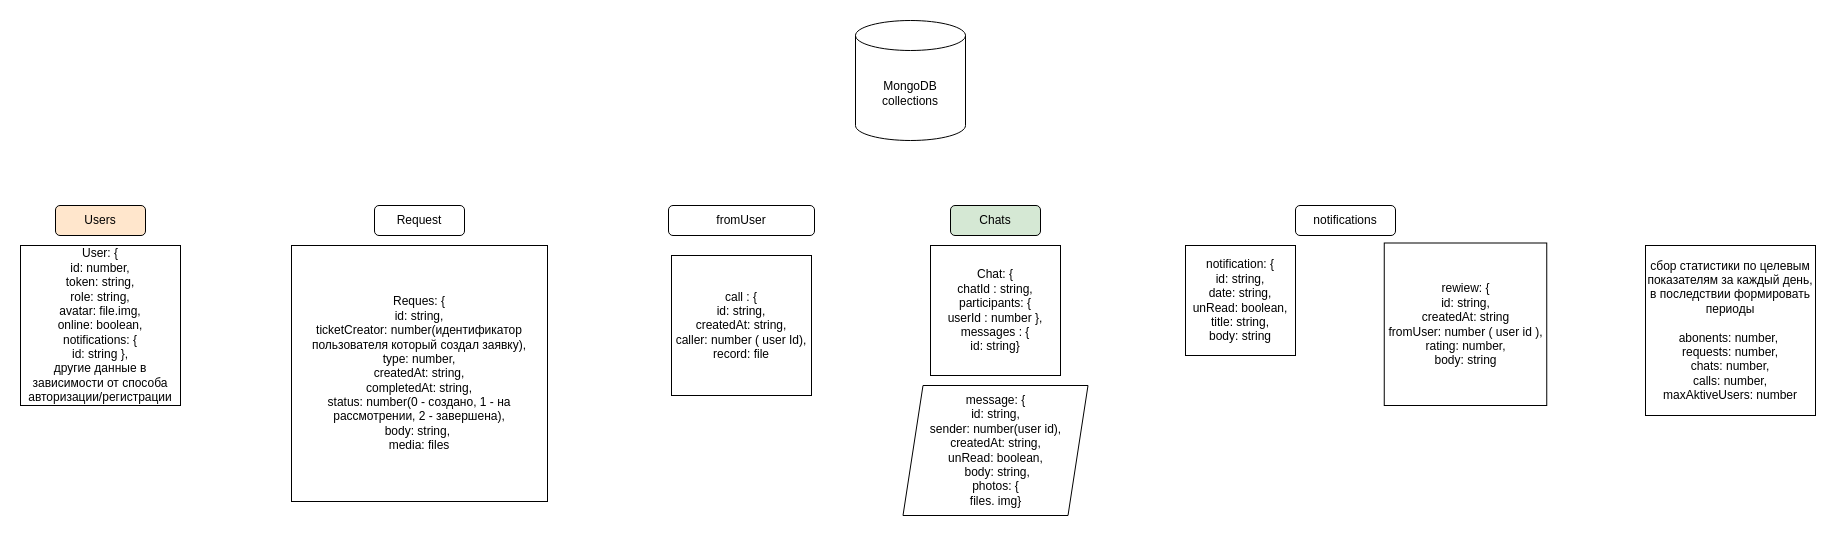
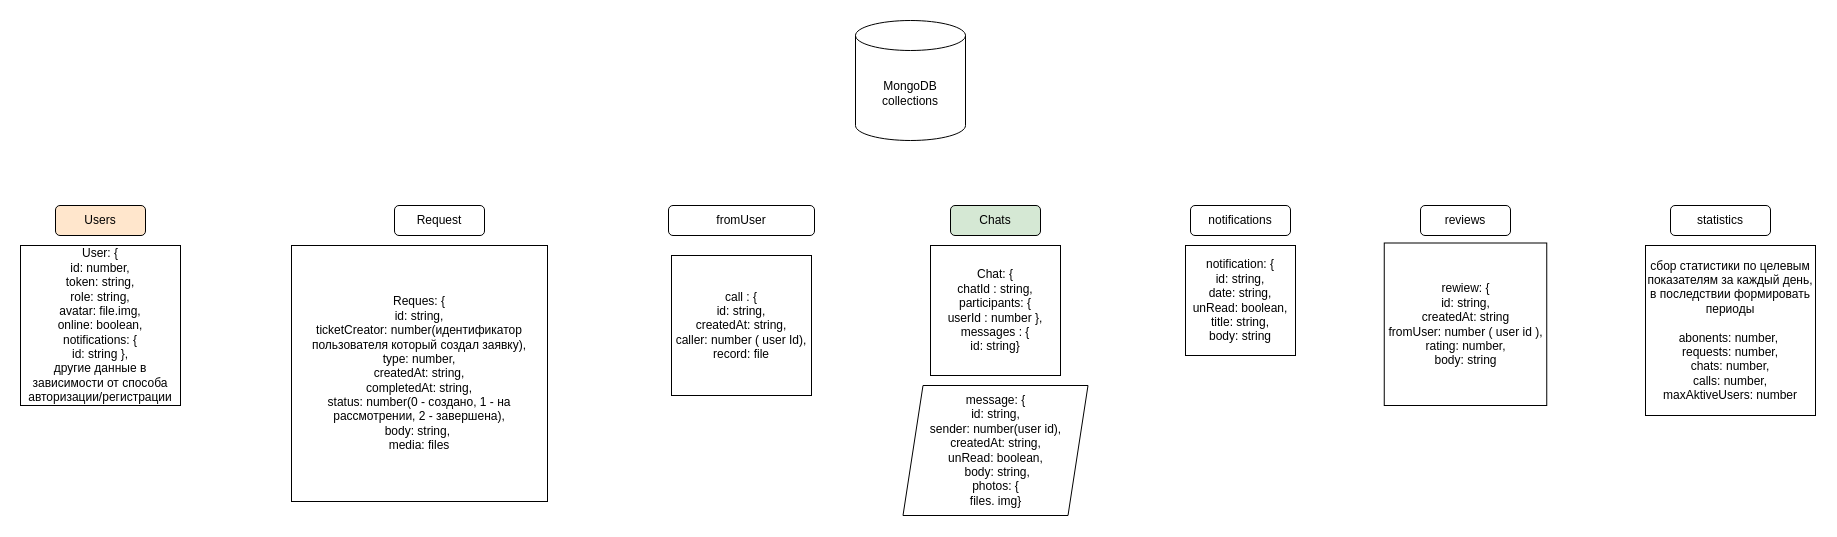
node "Request": moved (420, 221) -> (440, 221)
node "notifications": moved (1346, 221) -> (1241, 221)
node "reviews": added
node "statistics": added
